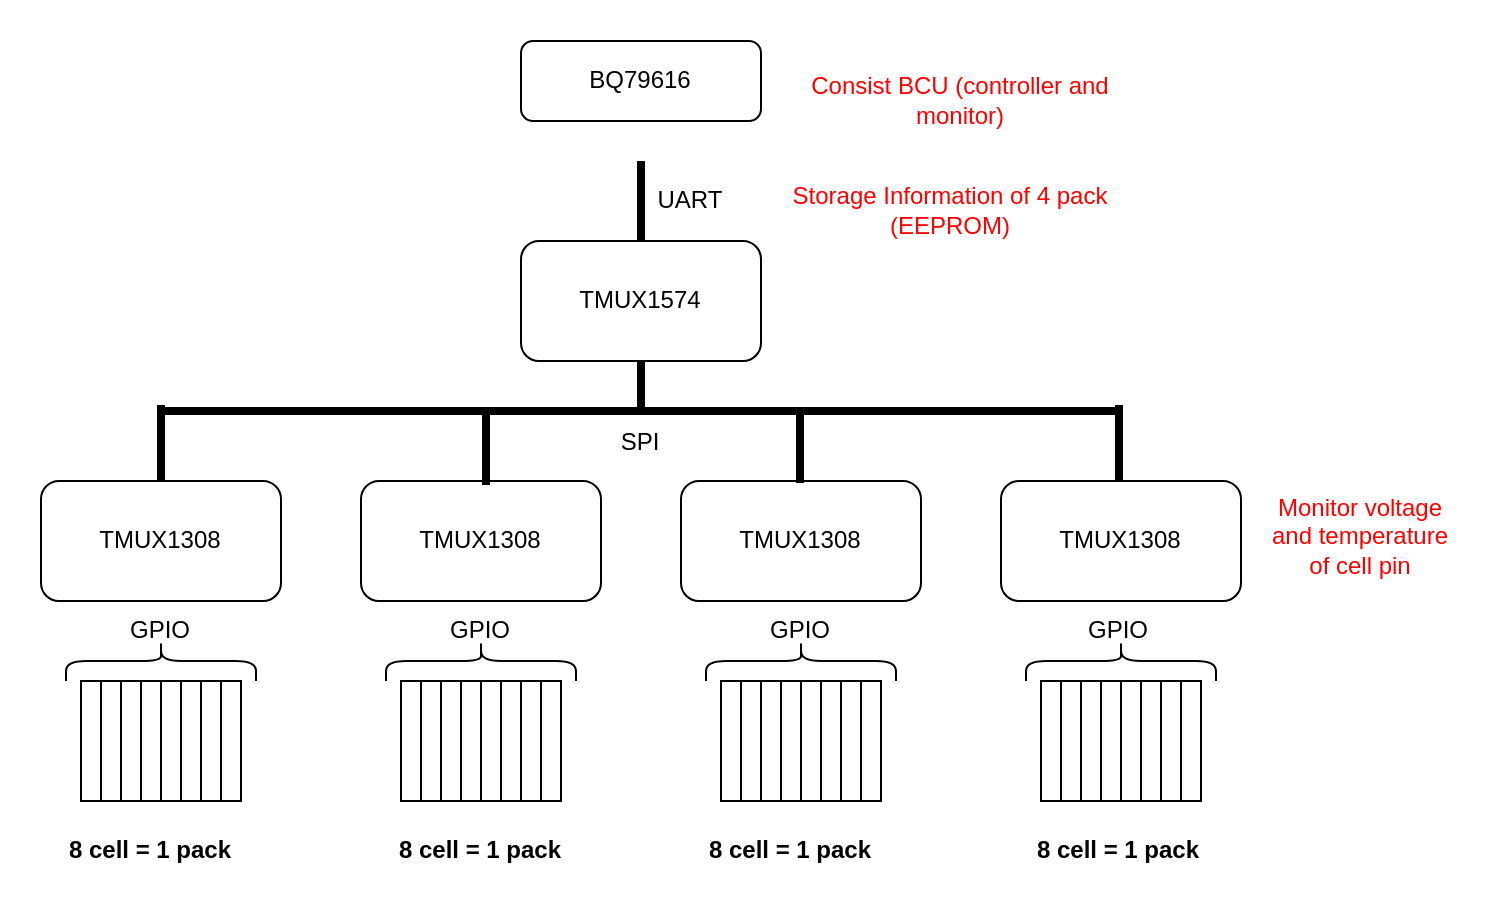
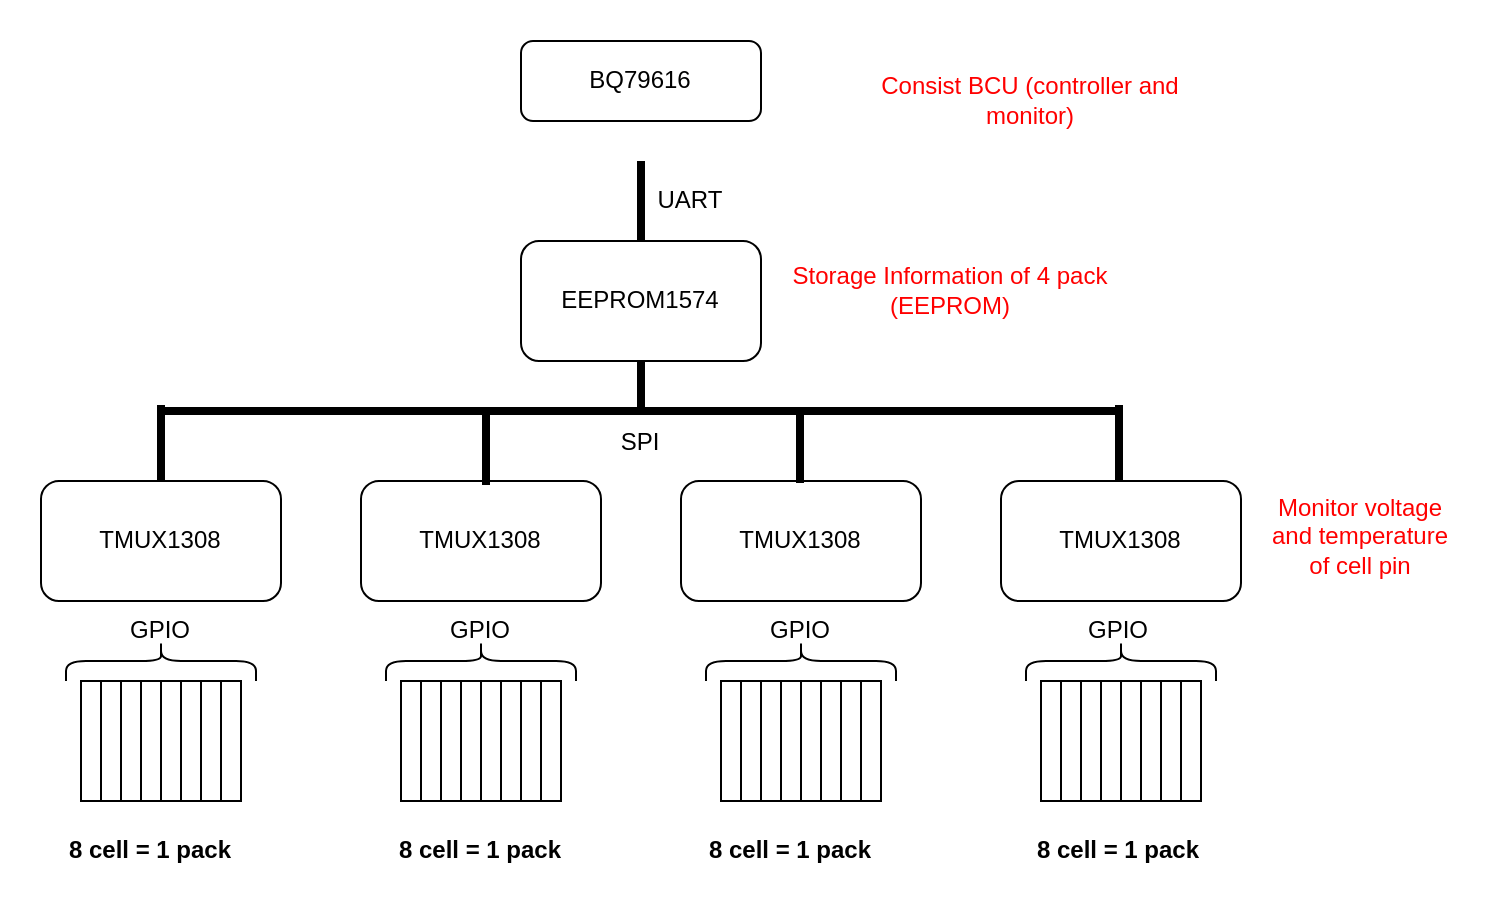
node "Consist BCU (controller and monitor)": moved (961, 101) -> (1031, 101)
node "Storage Information of 4 pack (EEPROM)": moved (951, 211) -> (951, 291)
node "TMUX1574": label "TMUX1574" -> "EEPROM1574"
